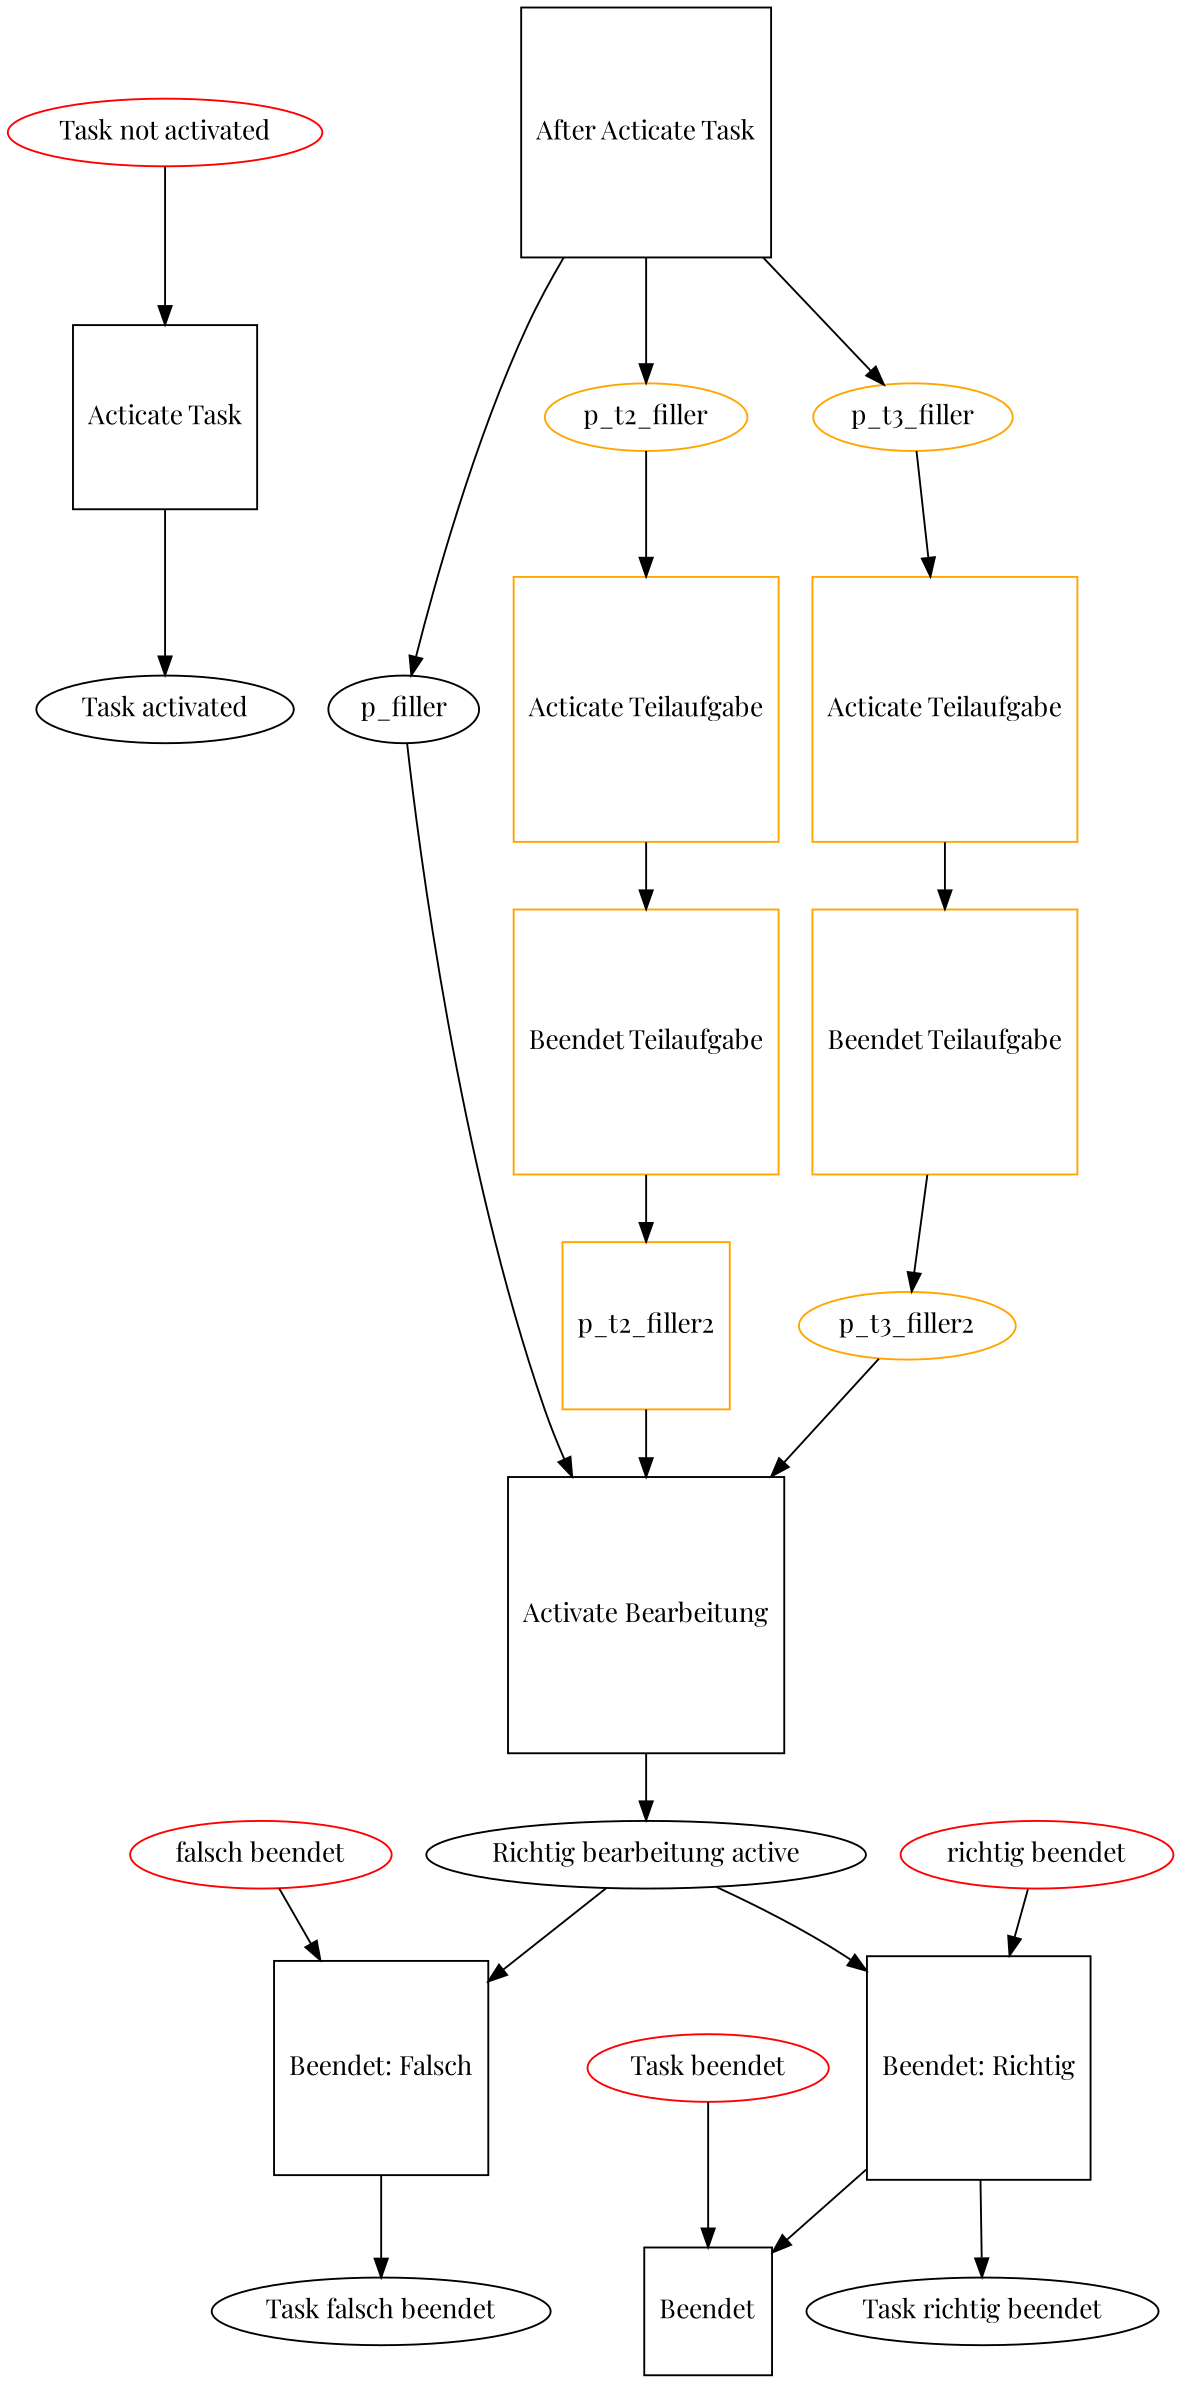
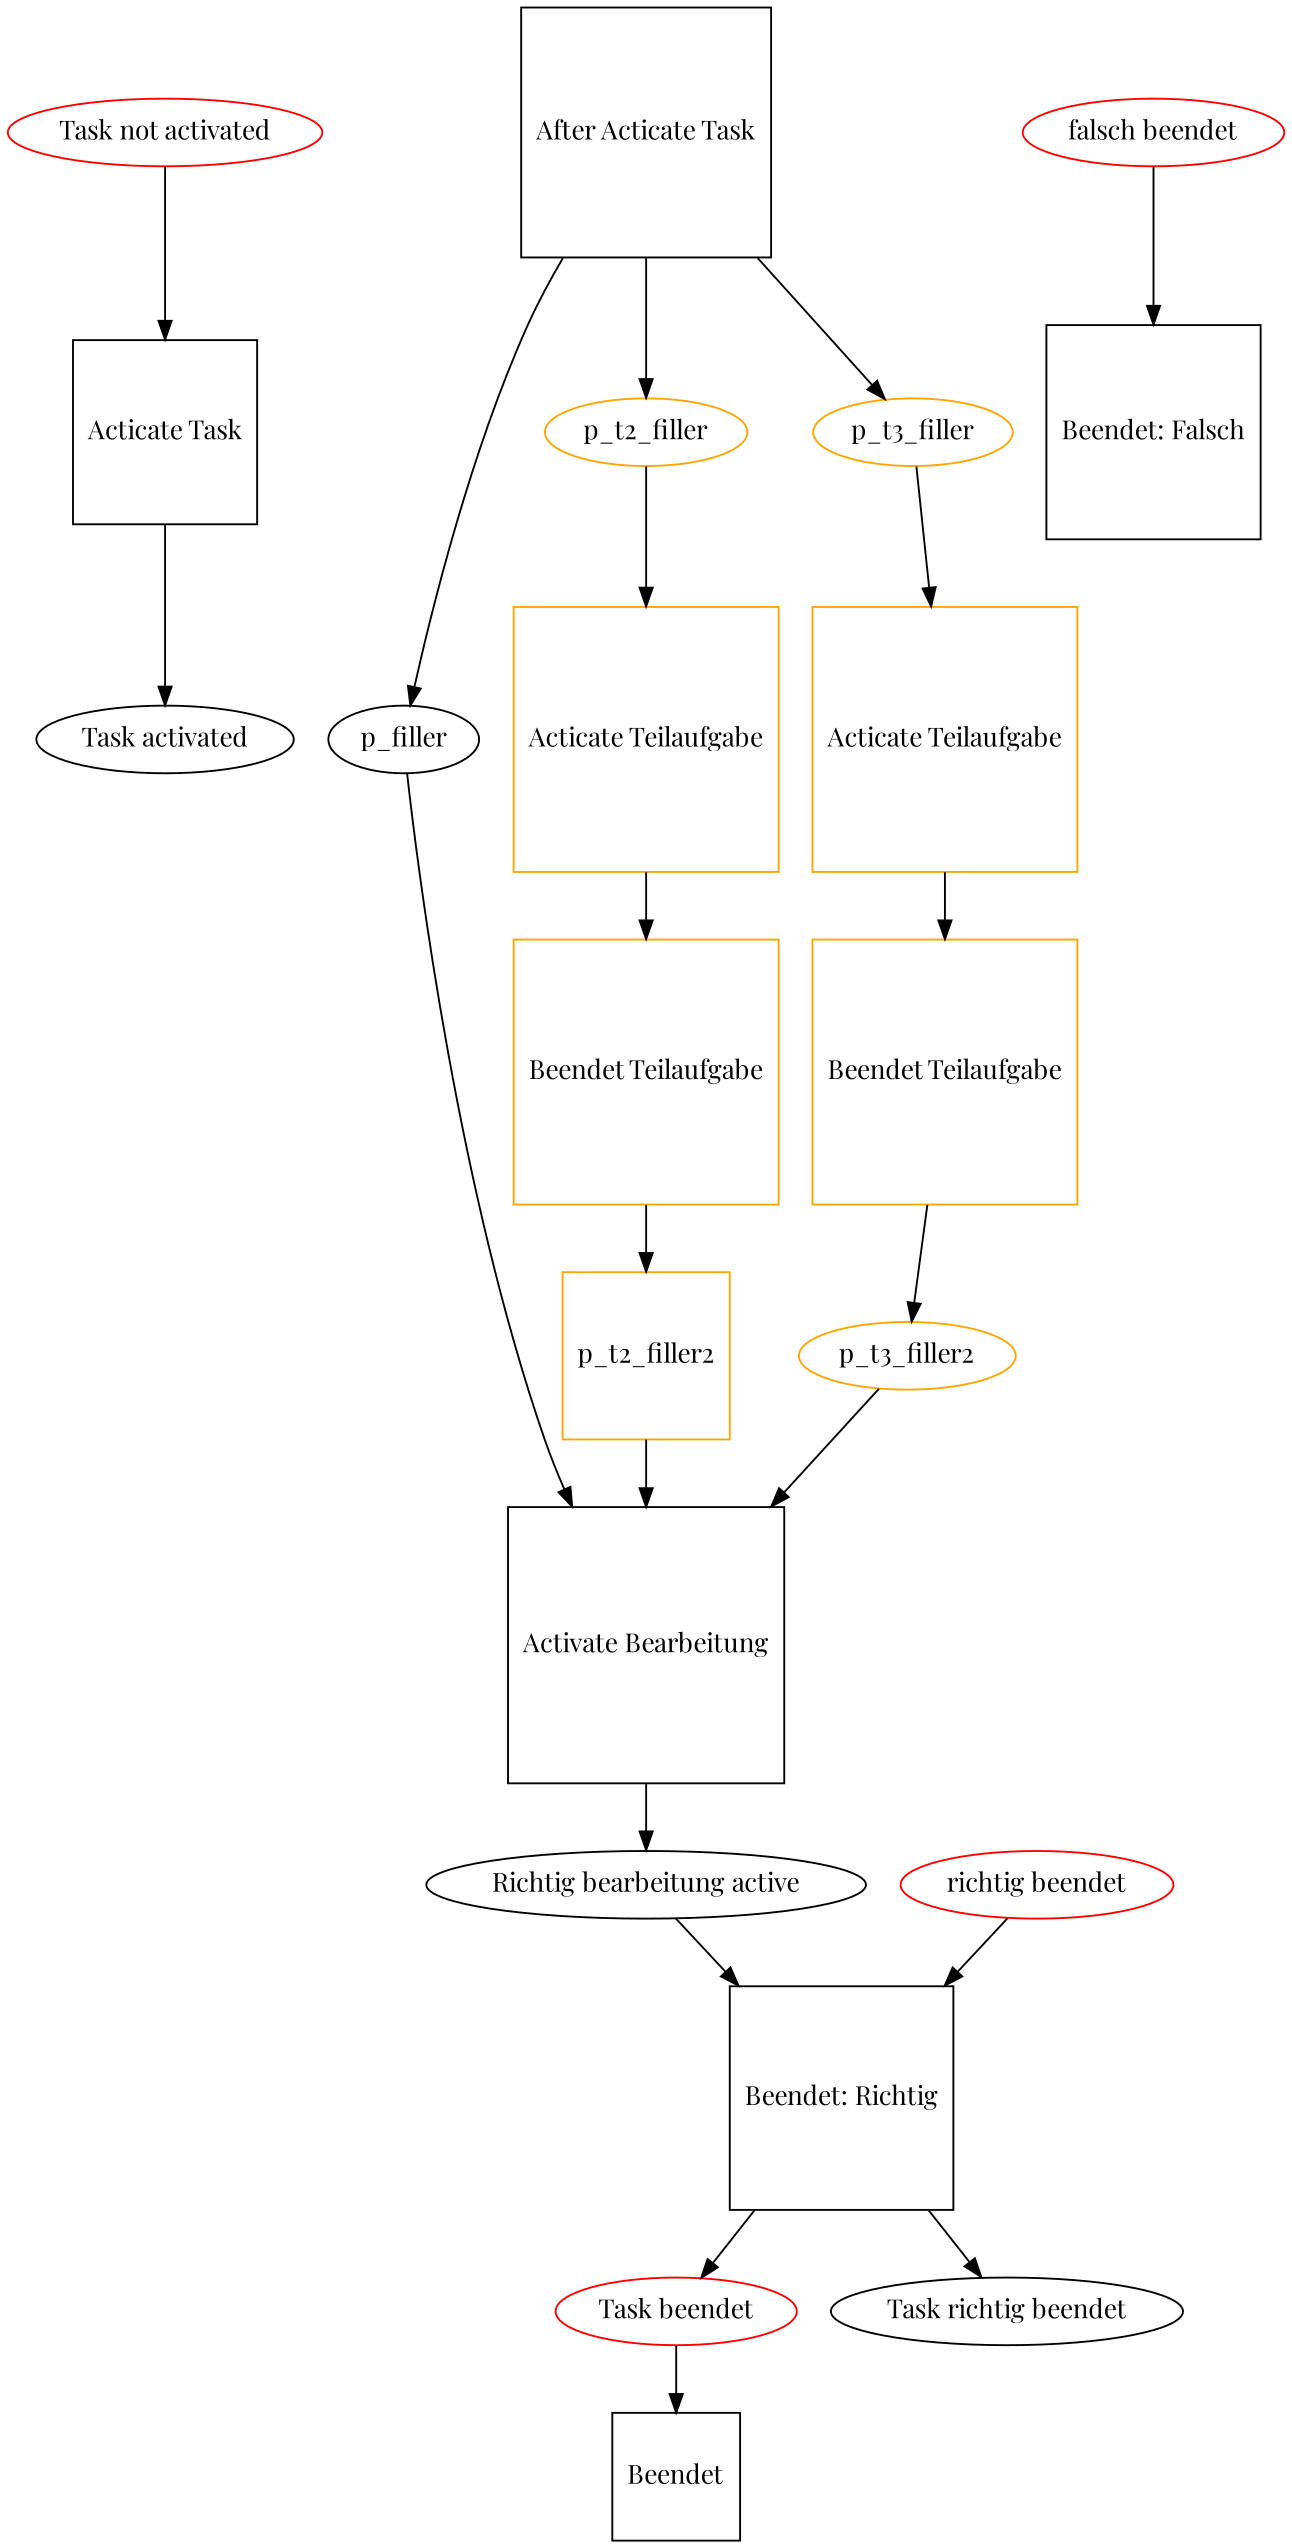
edge "Richtig bearbeitung active" -> "Beendet: Falsch": removed
edge "Beendet: Richtig" -> "Beendet": now "Beendet: Richtig" -> "Task beendet"
node "Task falsch beendet": removed
